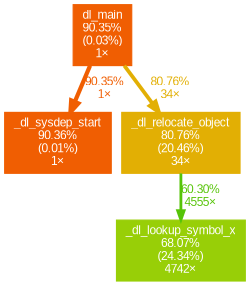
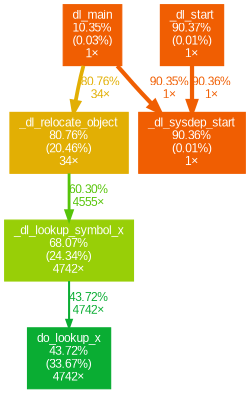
node "dl_main 90.35% (0.03%) 1×": label "dl_main 90.35% (0.03%) 1×" -> "dl_main 10.35% (0.03%) 1×"
node "_dl_start 90.37% (0.01%) 1×": added
node "do_lookup_x 43.72% (33.67%) 4742×": added
